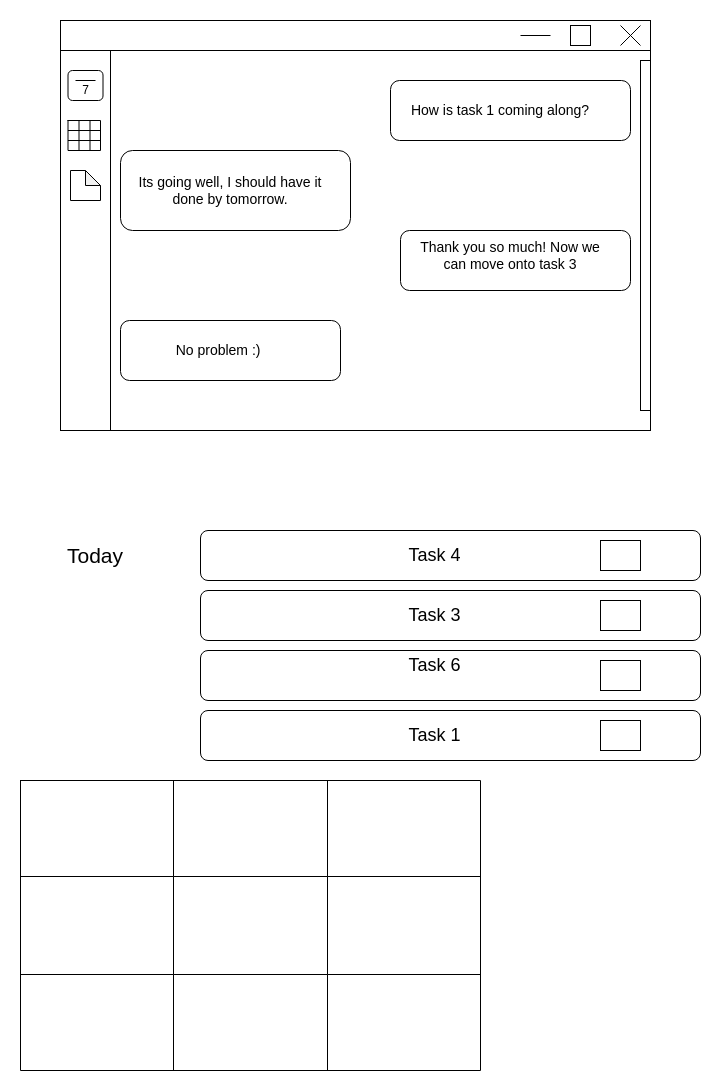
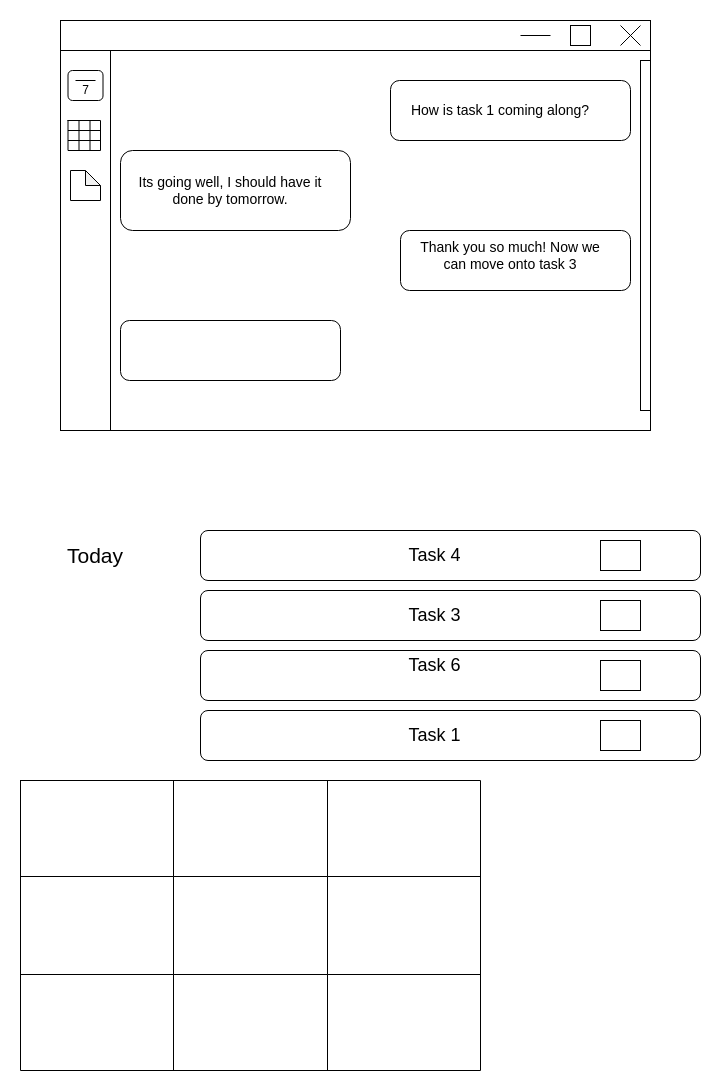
node "No problem :)": removed
